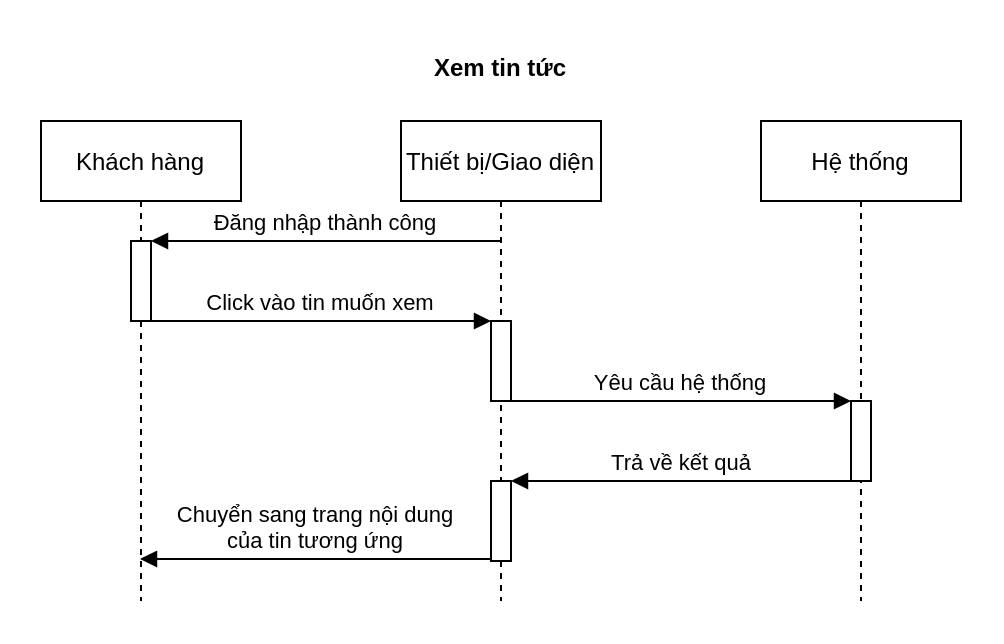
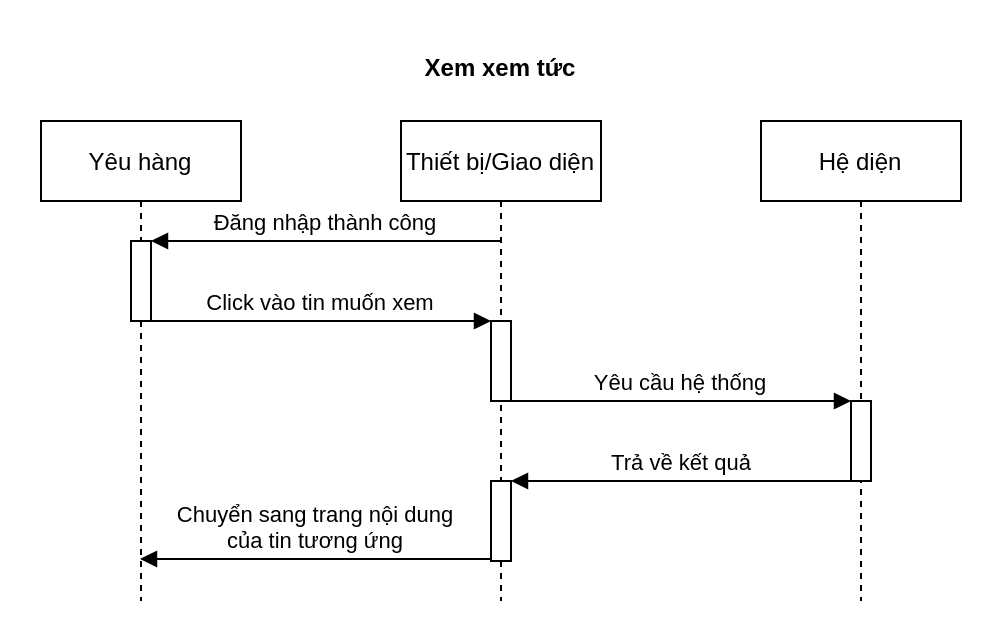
node "Xem tin tức": label "Xem tin tức" -> "Xem xem tức"
node "Khách hàng": label "Khách hàng" -> "Yêu hàng"
node "Hệ thống": label "Hệ thống" -> "Hệ diện"
